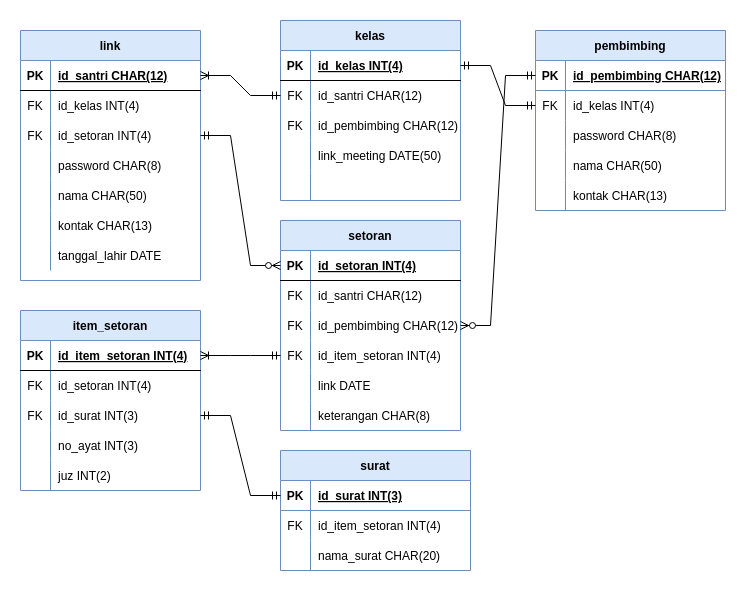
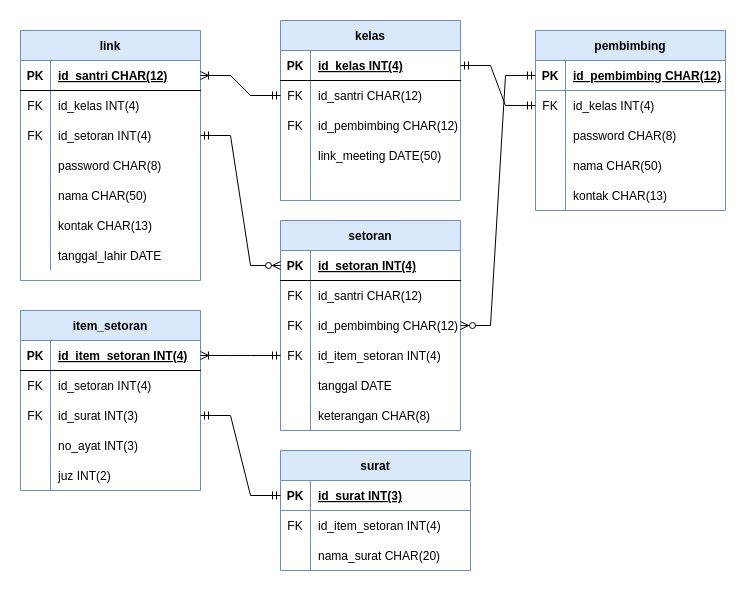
node "link DATE": label "link DATE" -> "tanggal DATE"
